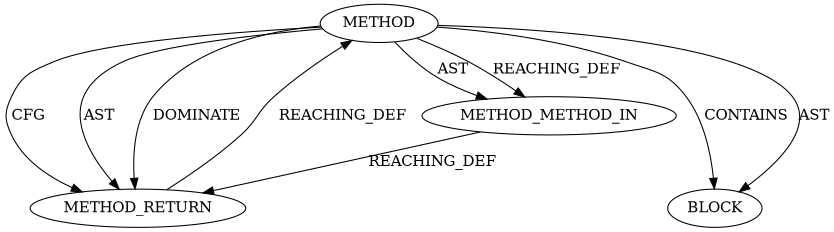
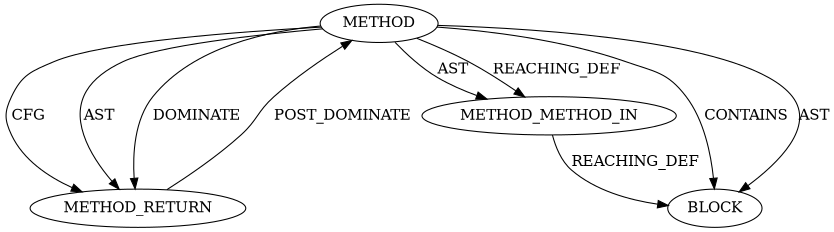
edge "METHOD_RETURN" -> "METHOD": label "REACHING_DEF" -> "POST_DOMINATE"
edge "METHOD_METHOD_IN" -> "METHOD_RETURN": now "METHOD_METHOD_IN" -> "BLOCK"
